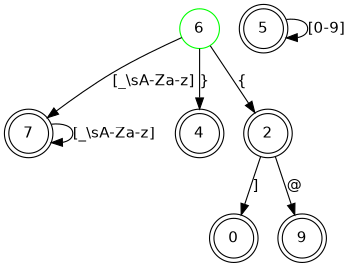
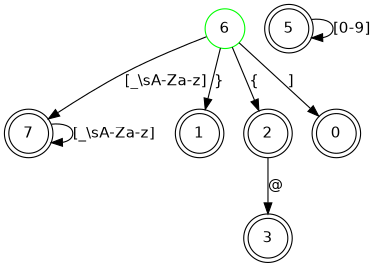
node "4": label "4" -> "1"
edge "2" -> "0": now "6" -> "0"
node "9": label "9" -> "3"
